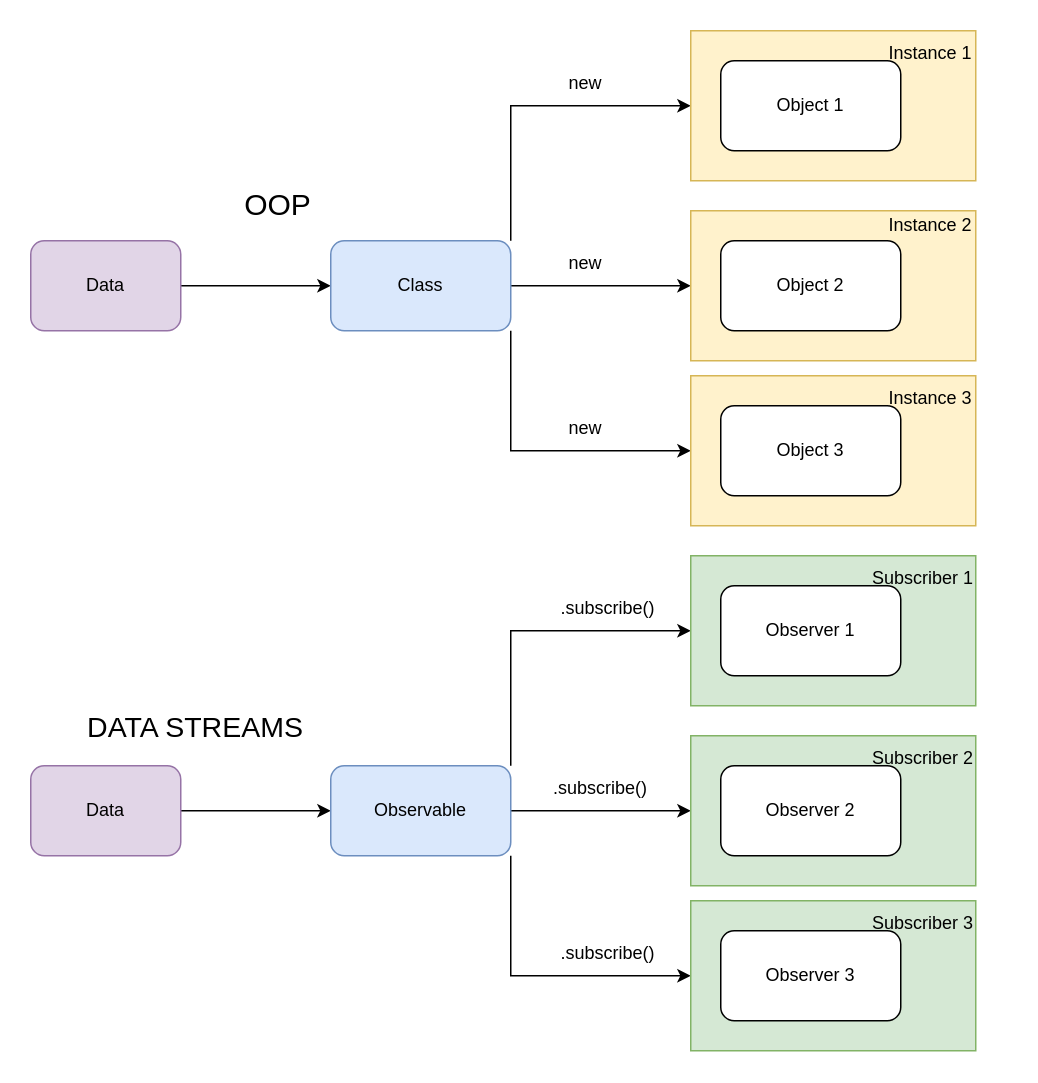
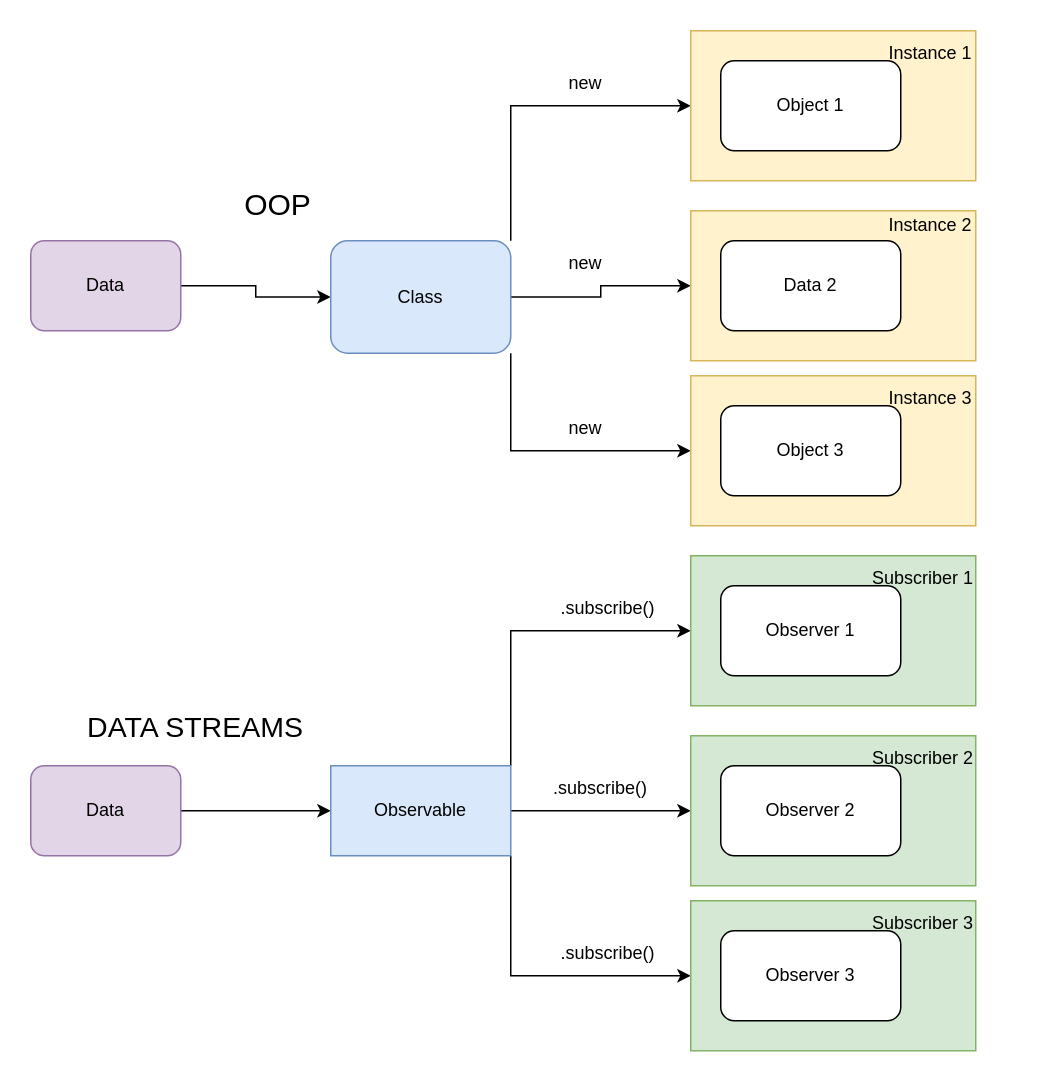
node "Class": size 180x90 -> 180x113
node "Object 2": label "Object 2" -> "Data 2"
node "Observable": shape rounded rectangle -> rectangle
